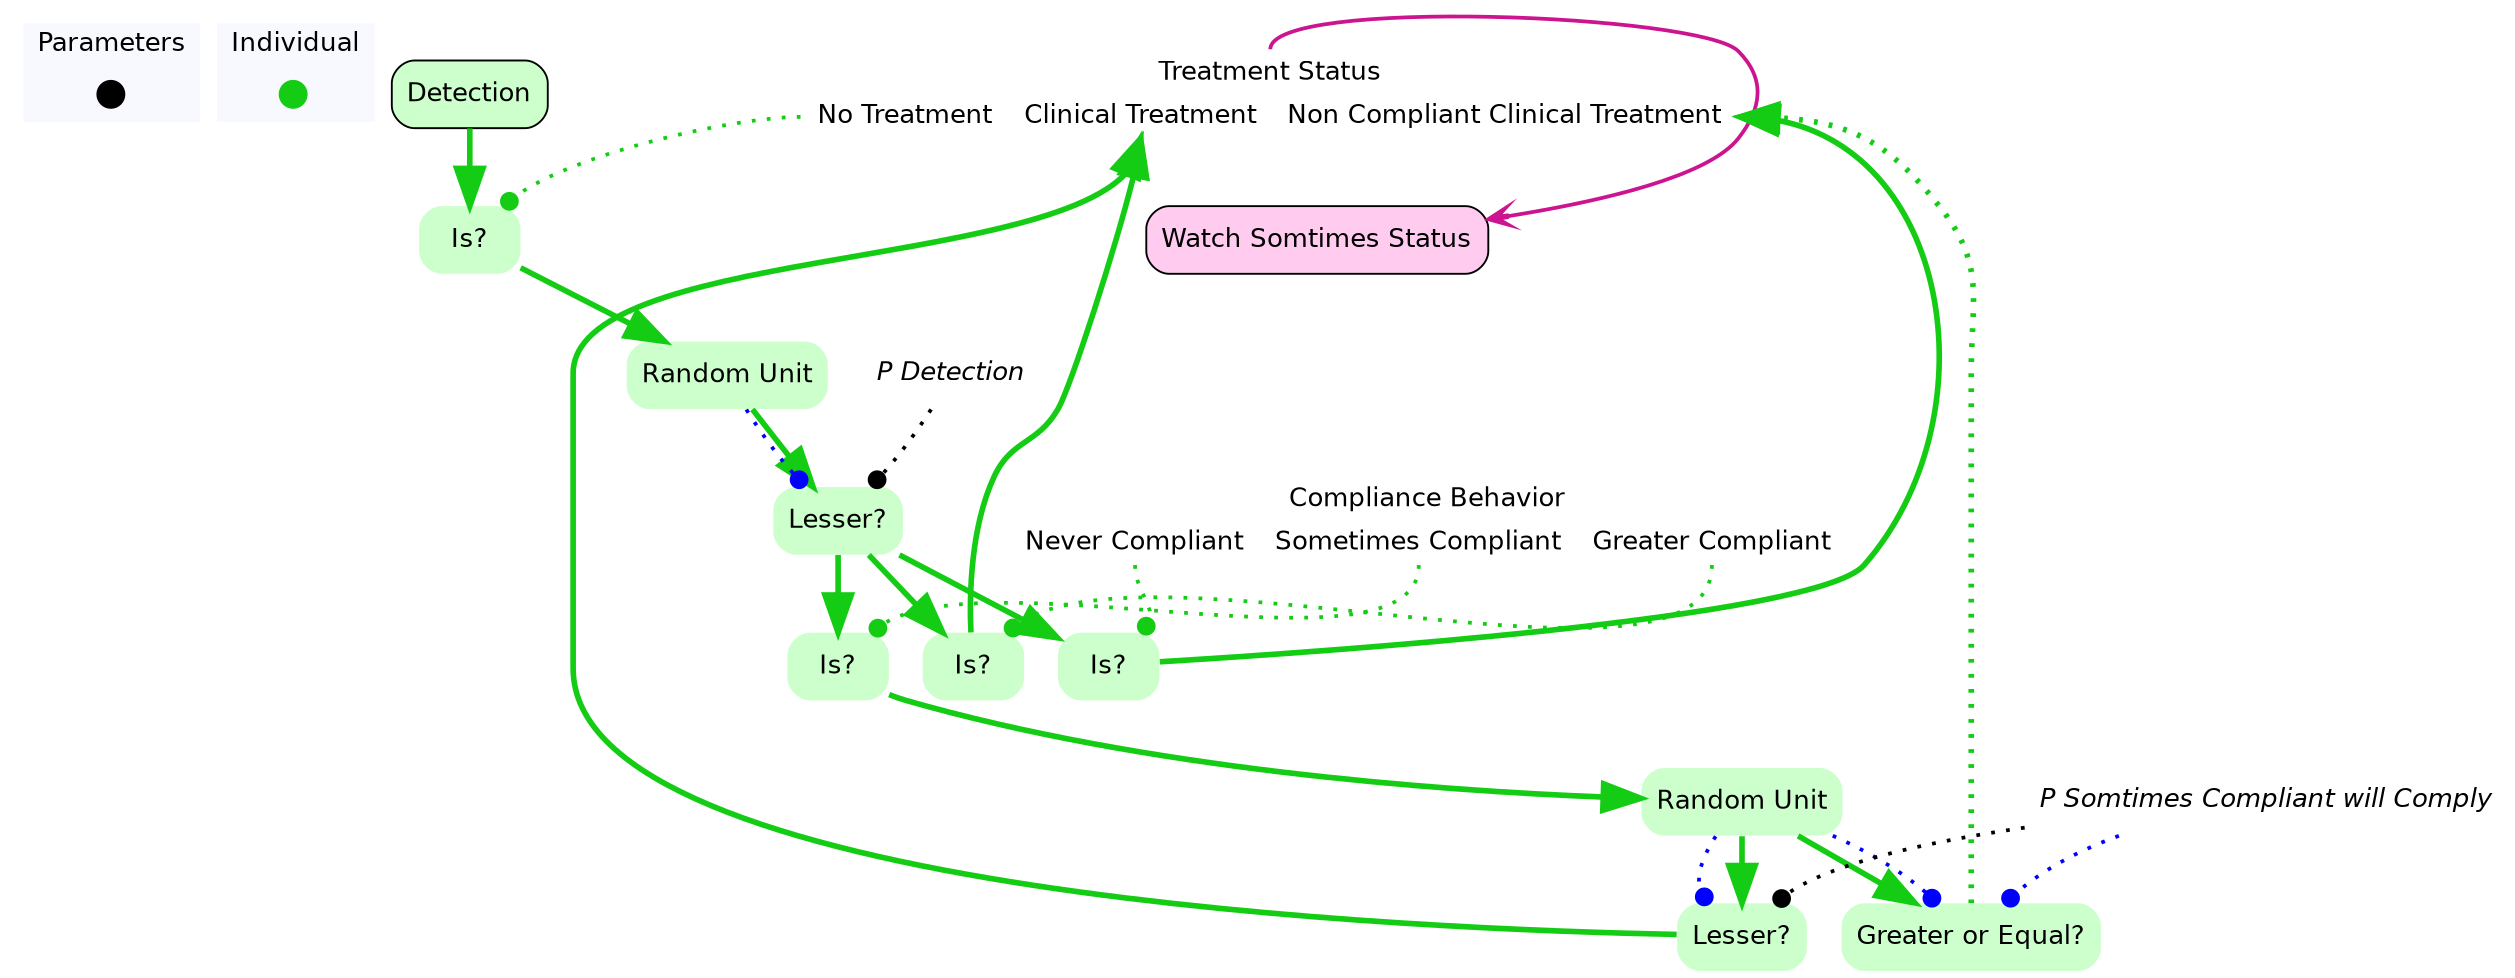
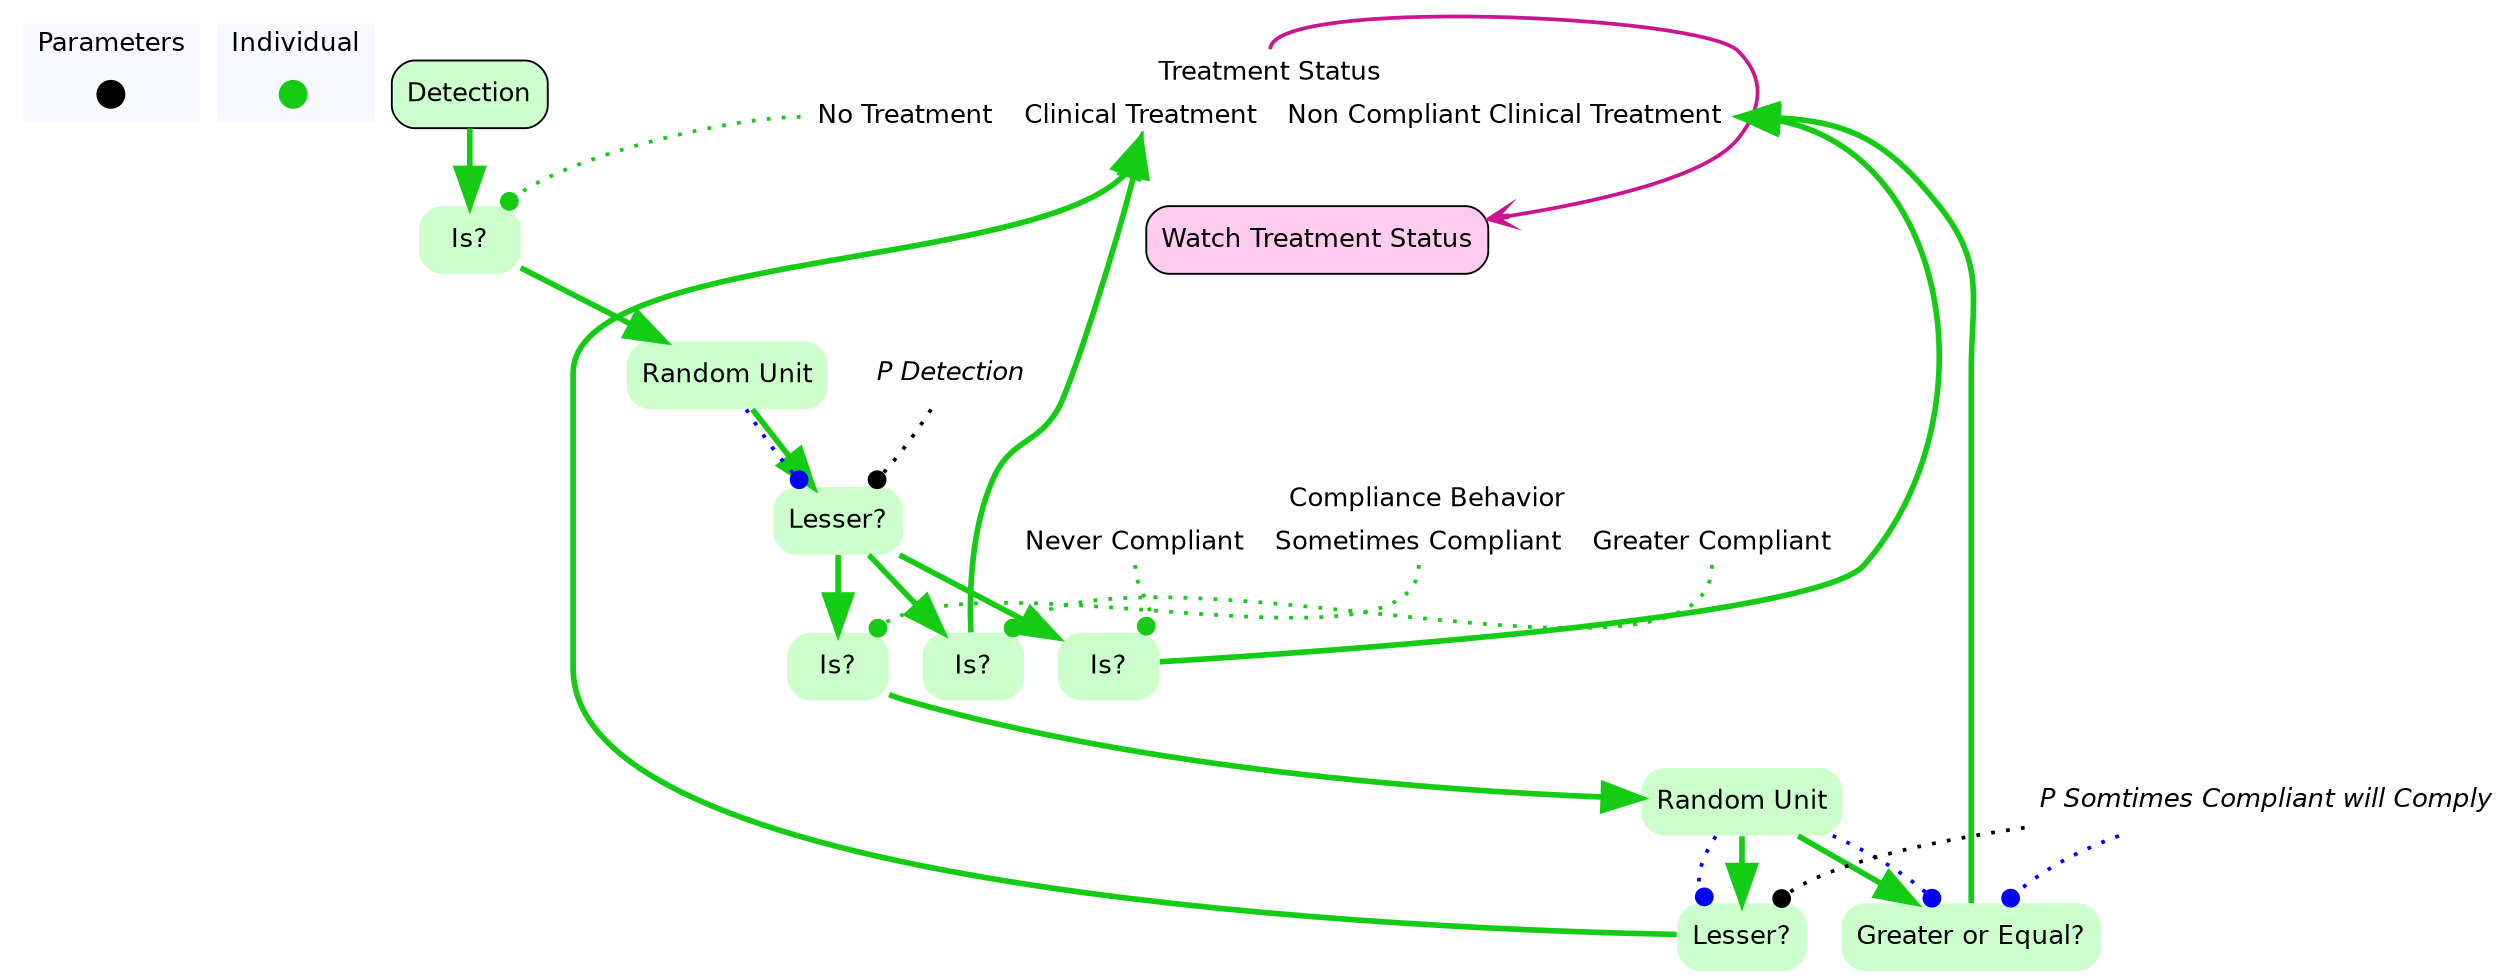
node "Watch Somtimes Status": label "Watch Somtimes Status" -> "Watch Treatment Status"
edge "Greater or Equal?" -> "Treatment Status": style dotted -> solid
